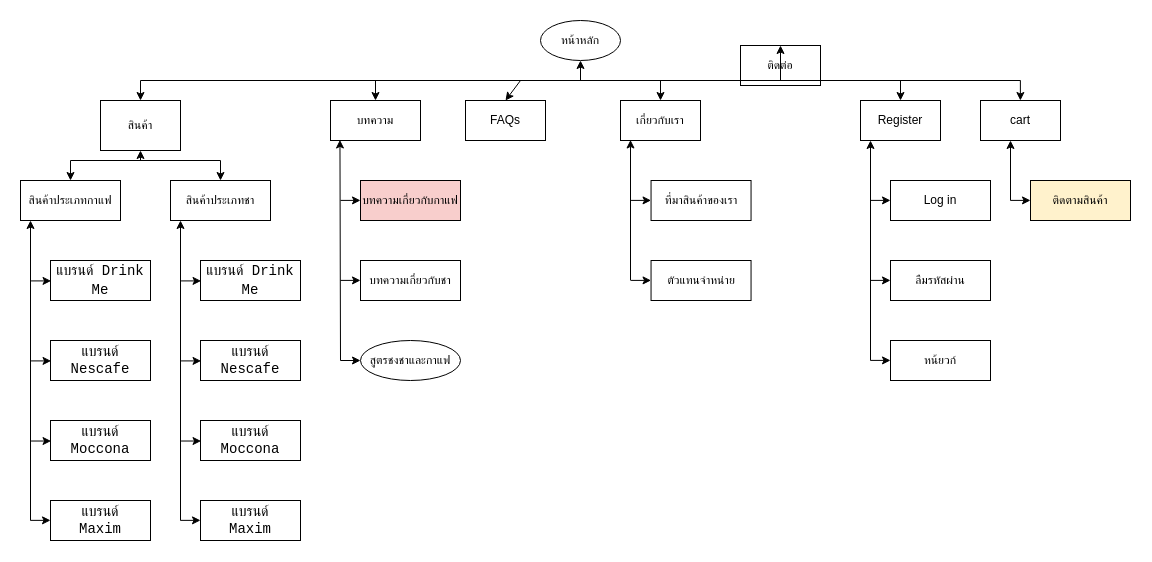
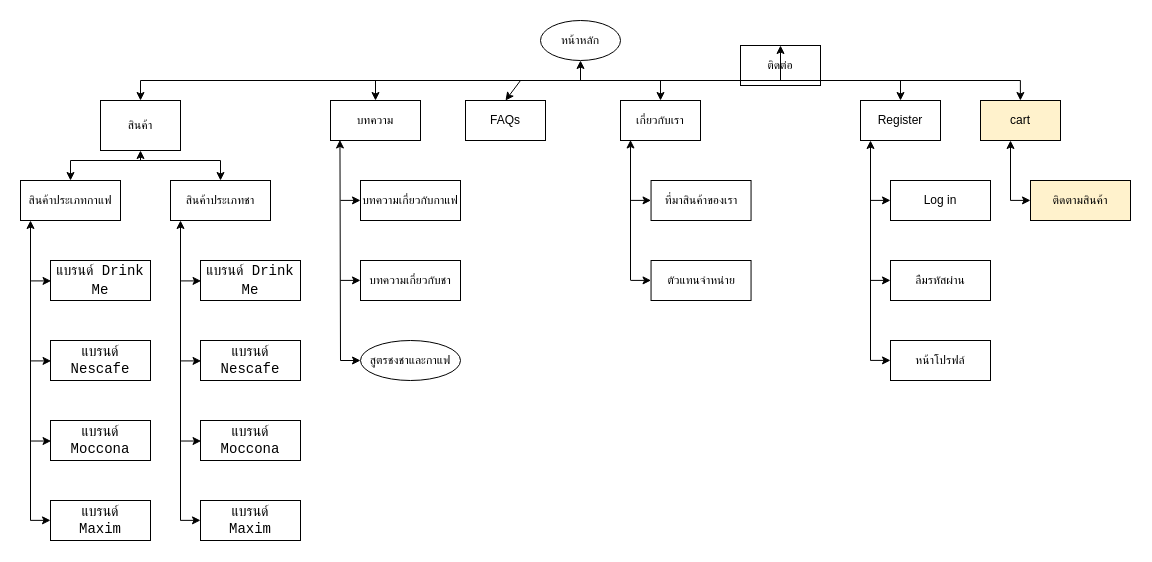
node "cart": fillcolor #ffffff -> #fff2cc
node "บทความเกี่ยวกับกาแฟ": fillcolor #f8cecc -> #ffffff
node "หน้ยวก์": label "หน้ยวก์" -> "หน้าโปรฟล์"
